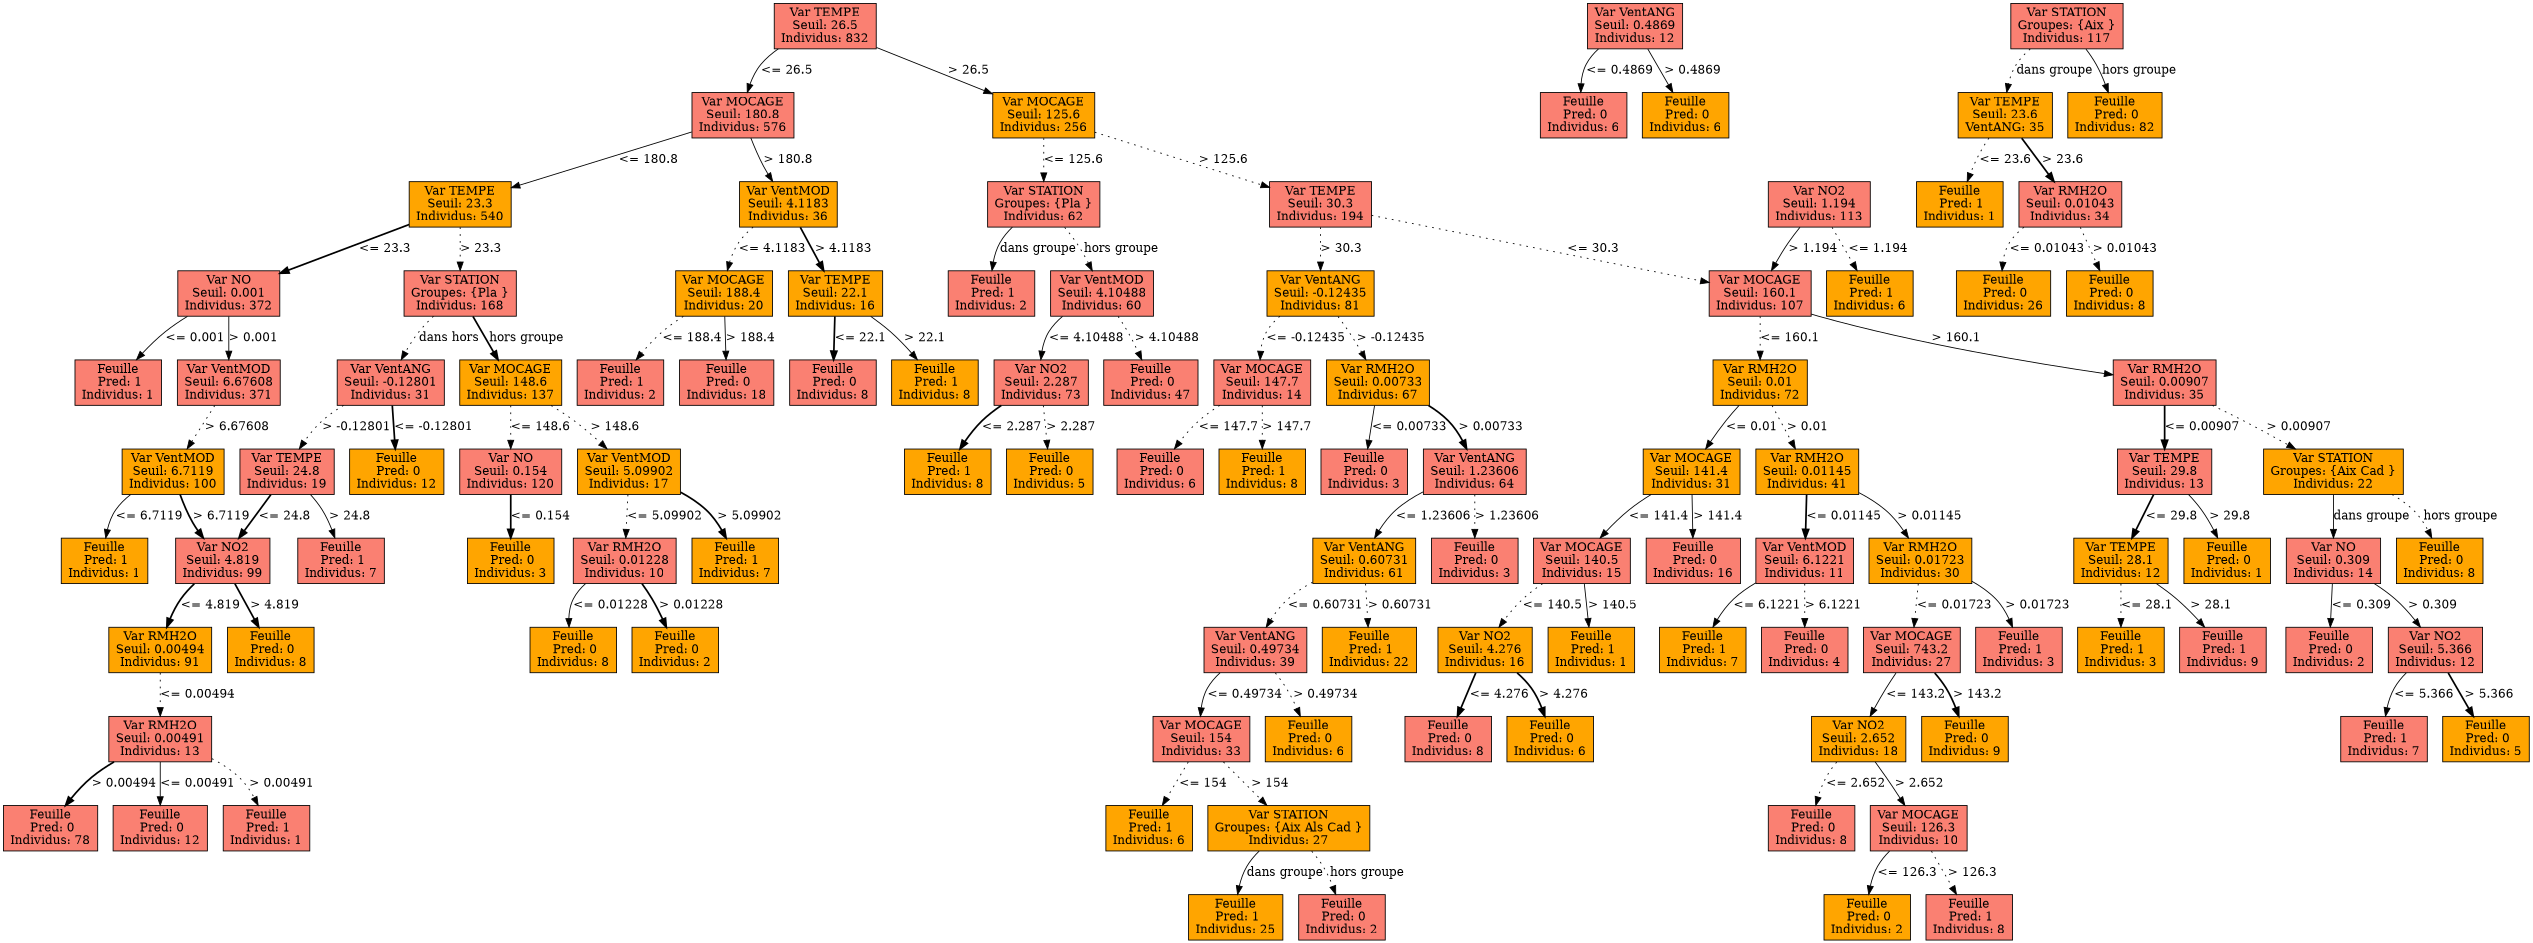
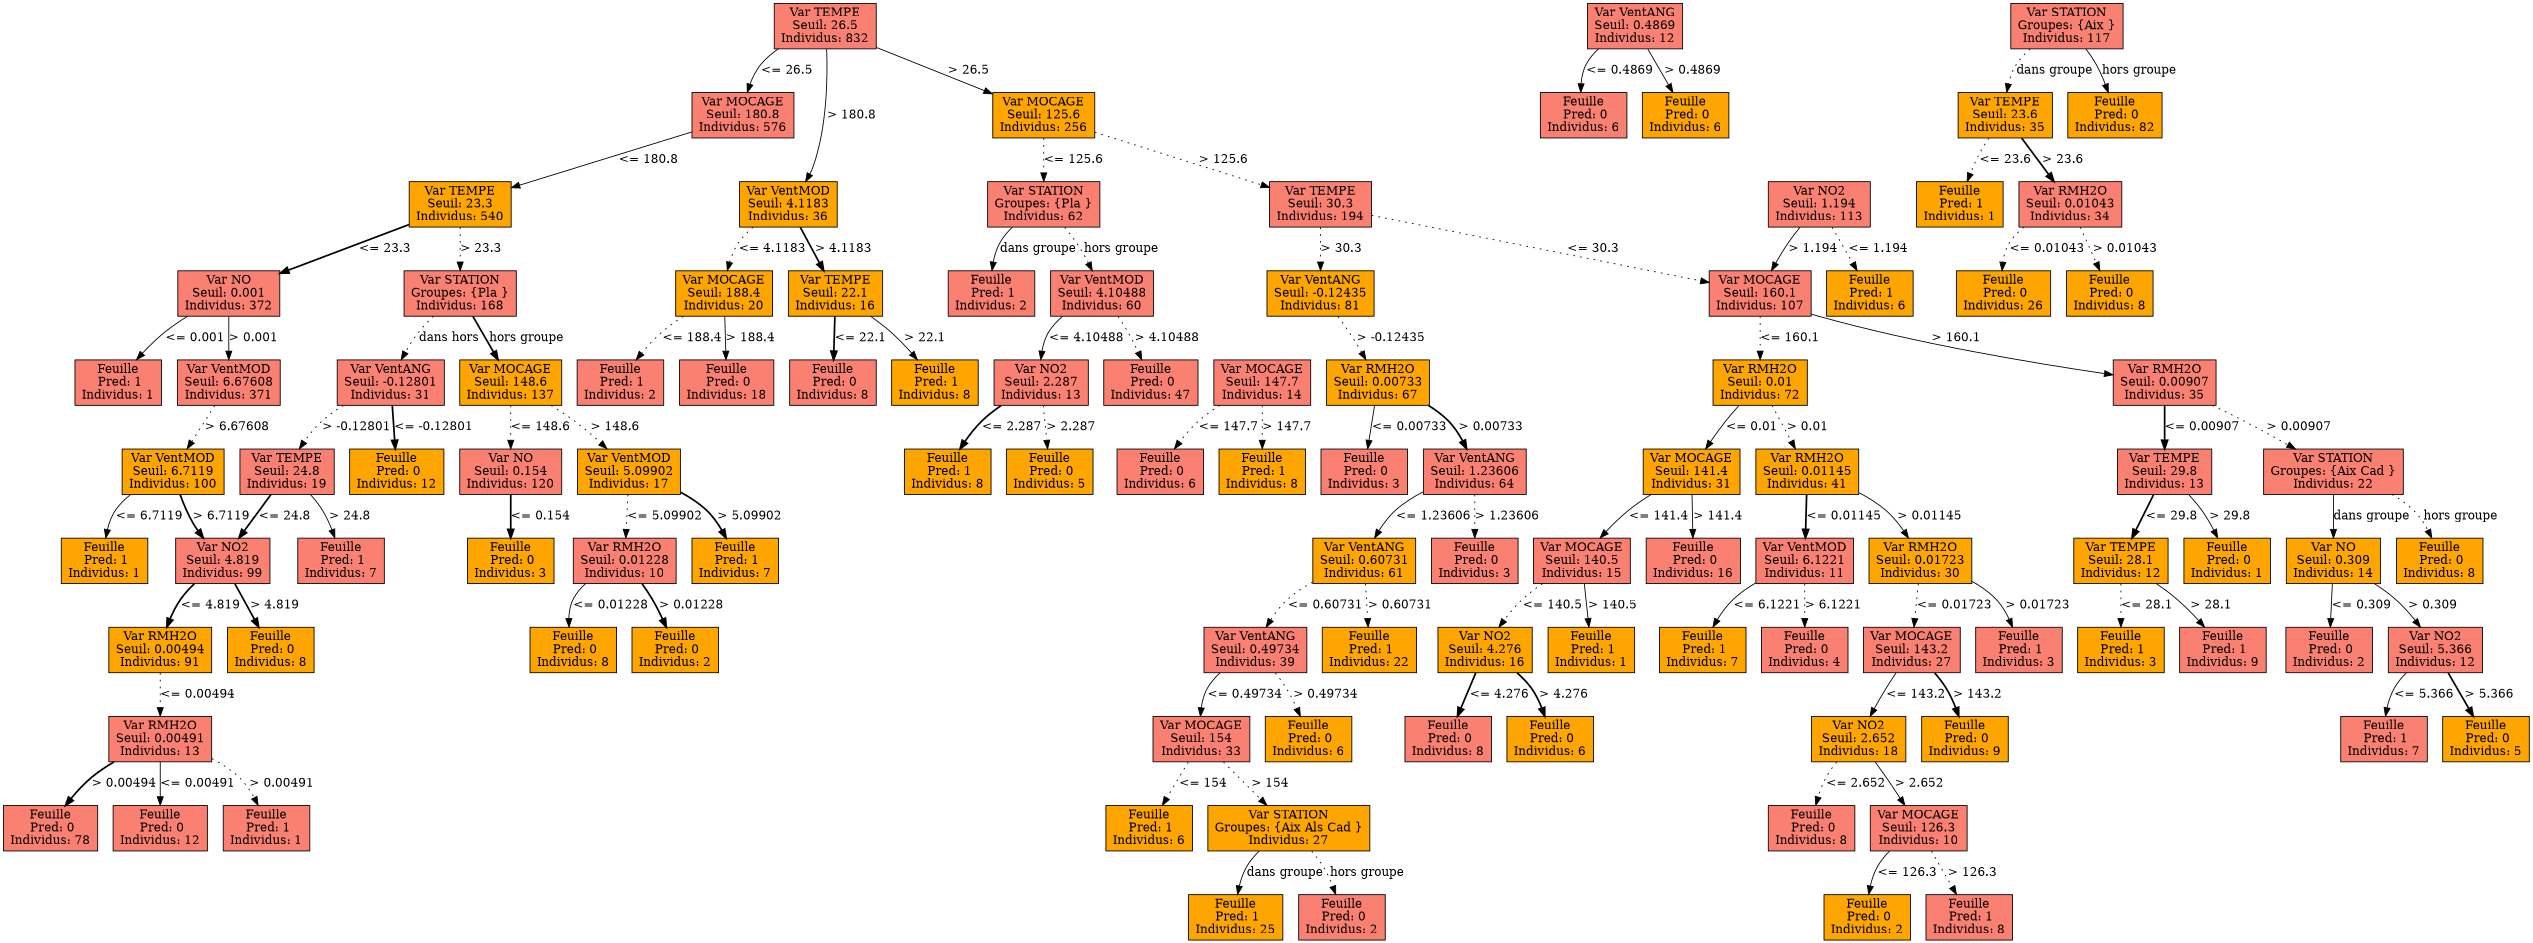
node "Var TEMPE Seuil: 23.6 VentANG: 35": label "Var TEMPE Seuil: 23.6 VentANG: 35" -> "Var TEMPE Seuil: 23.6 Individus: 35"
edge "Var MOCAGE Seuil: 180.8 Individus: 576" -> "Var VentMOD Seuil: 4.1183 Individus: 36": now "Var TEMPE Seuil: 26.5 Individus: 832" -> "Var VentMOD Seuil: 4.1183 Individus: 36"
edge "Var VentANG Seuil: -0.12435 Individus: 81" -> "Var MOCAGE Seuil: 147.7 Individus: 14": removed, label "<= -0.12435"
node "Var NO2 Seuil: 2.287 Individus: 73": label "Var NO2 Seuil: 2.287 Individus: 73" -> "Var NO2 Seuil: 2.287 Individus: 13"
node "Var STATION Groupes: {Aix Cad } Individus: 22": fillcolor orange -> salmon
node "Var NO Seuil: 0.309 Individus: 14": fillcolor salmon -> orange
node "Var MOCAGE Seuil: 743.2 Individus: 27": label "Var MOCAGE Seuil: 743.2 Individus: 27" -> "Var MOCAGE Seuil: 143.2 Individus: 27"
